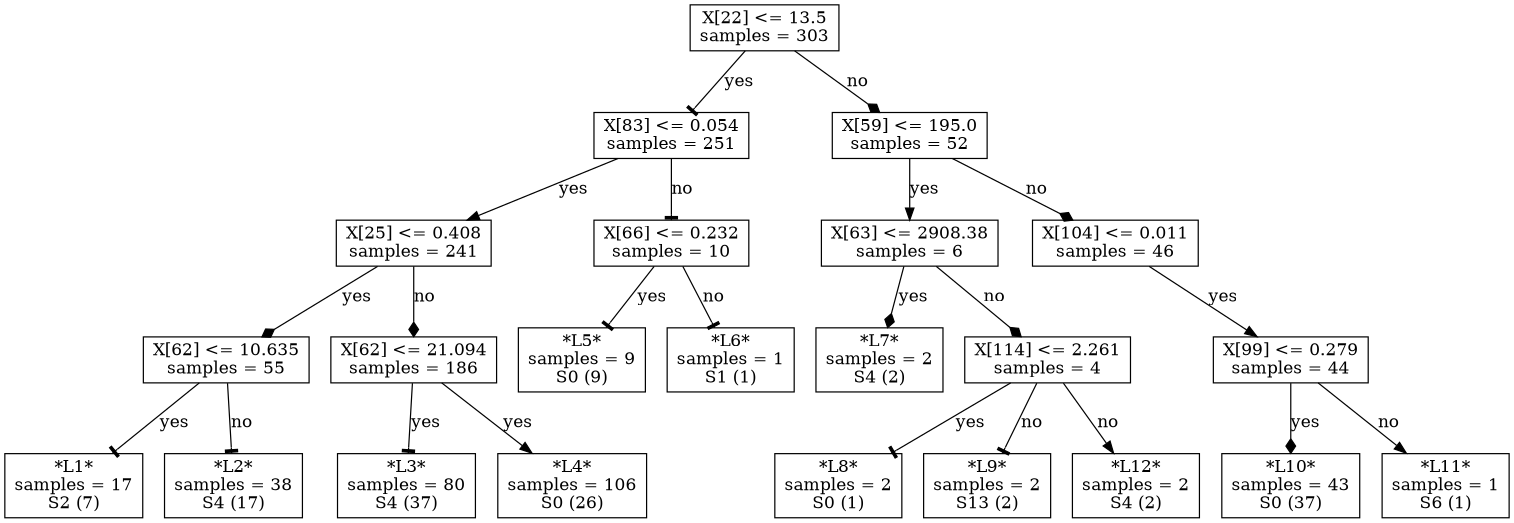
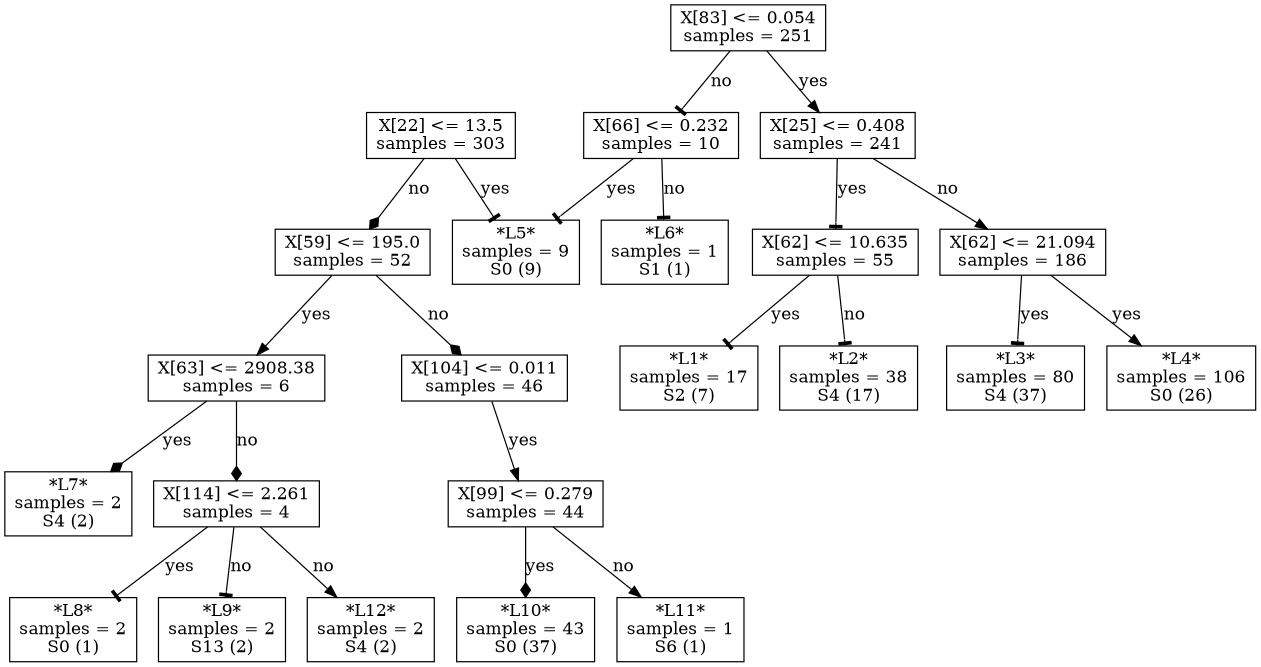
edge "X[22] <= 13.5 samples = 303" -> "X[83] <= 0.054 samples = 251": now "X[22] <= 13.5 samples = 303" -> "*L5* samples = 9 S0 (9)"
edge "X[25] <= 0.408 samples = 241" -> "X[62] <= 21.094 samples = 186": arrowhead diamond -> normal
edge "X[25] <= 0.408 samples = 241" -> "X[62] <= 10.635 samples = 55": arrowhead diamond -> tee
